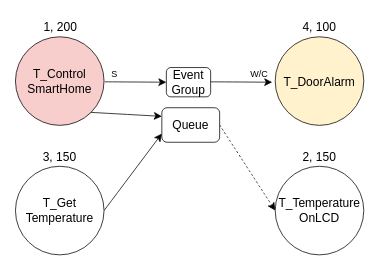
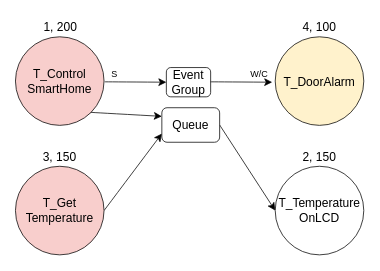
edge "Queue" -> "T_Temperature OnLCD": style dashed -> solid
node "T_Get Temperature": fillcolor #ffffff -> #f8cecc
